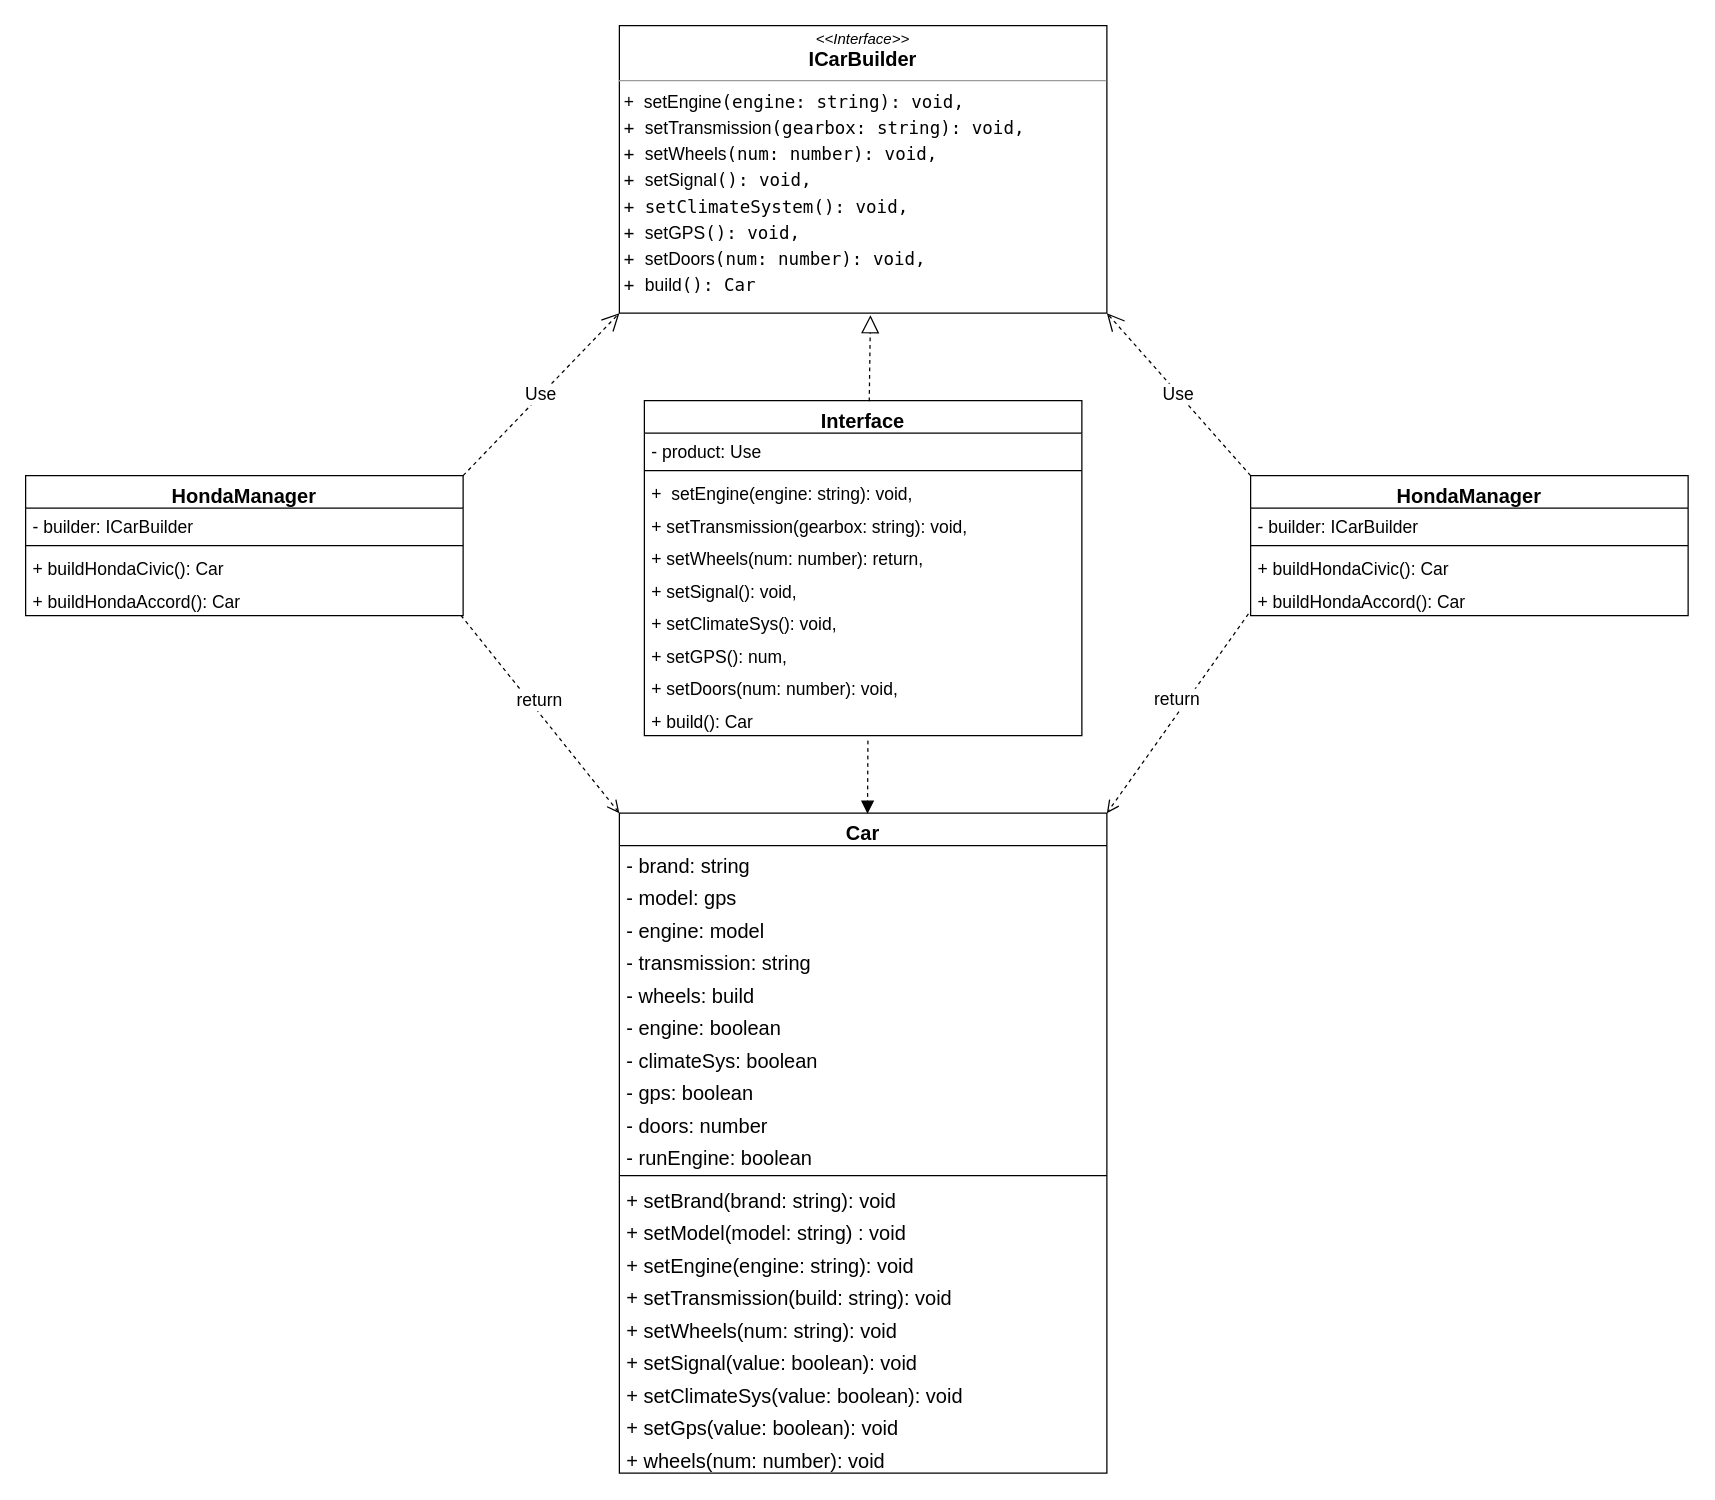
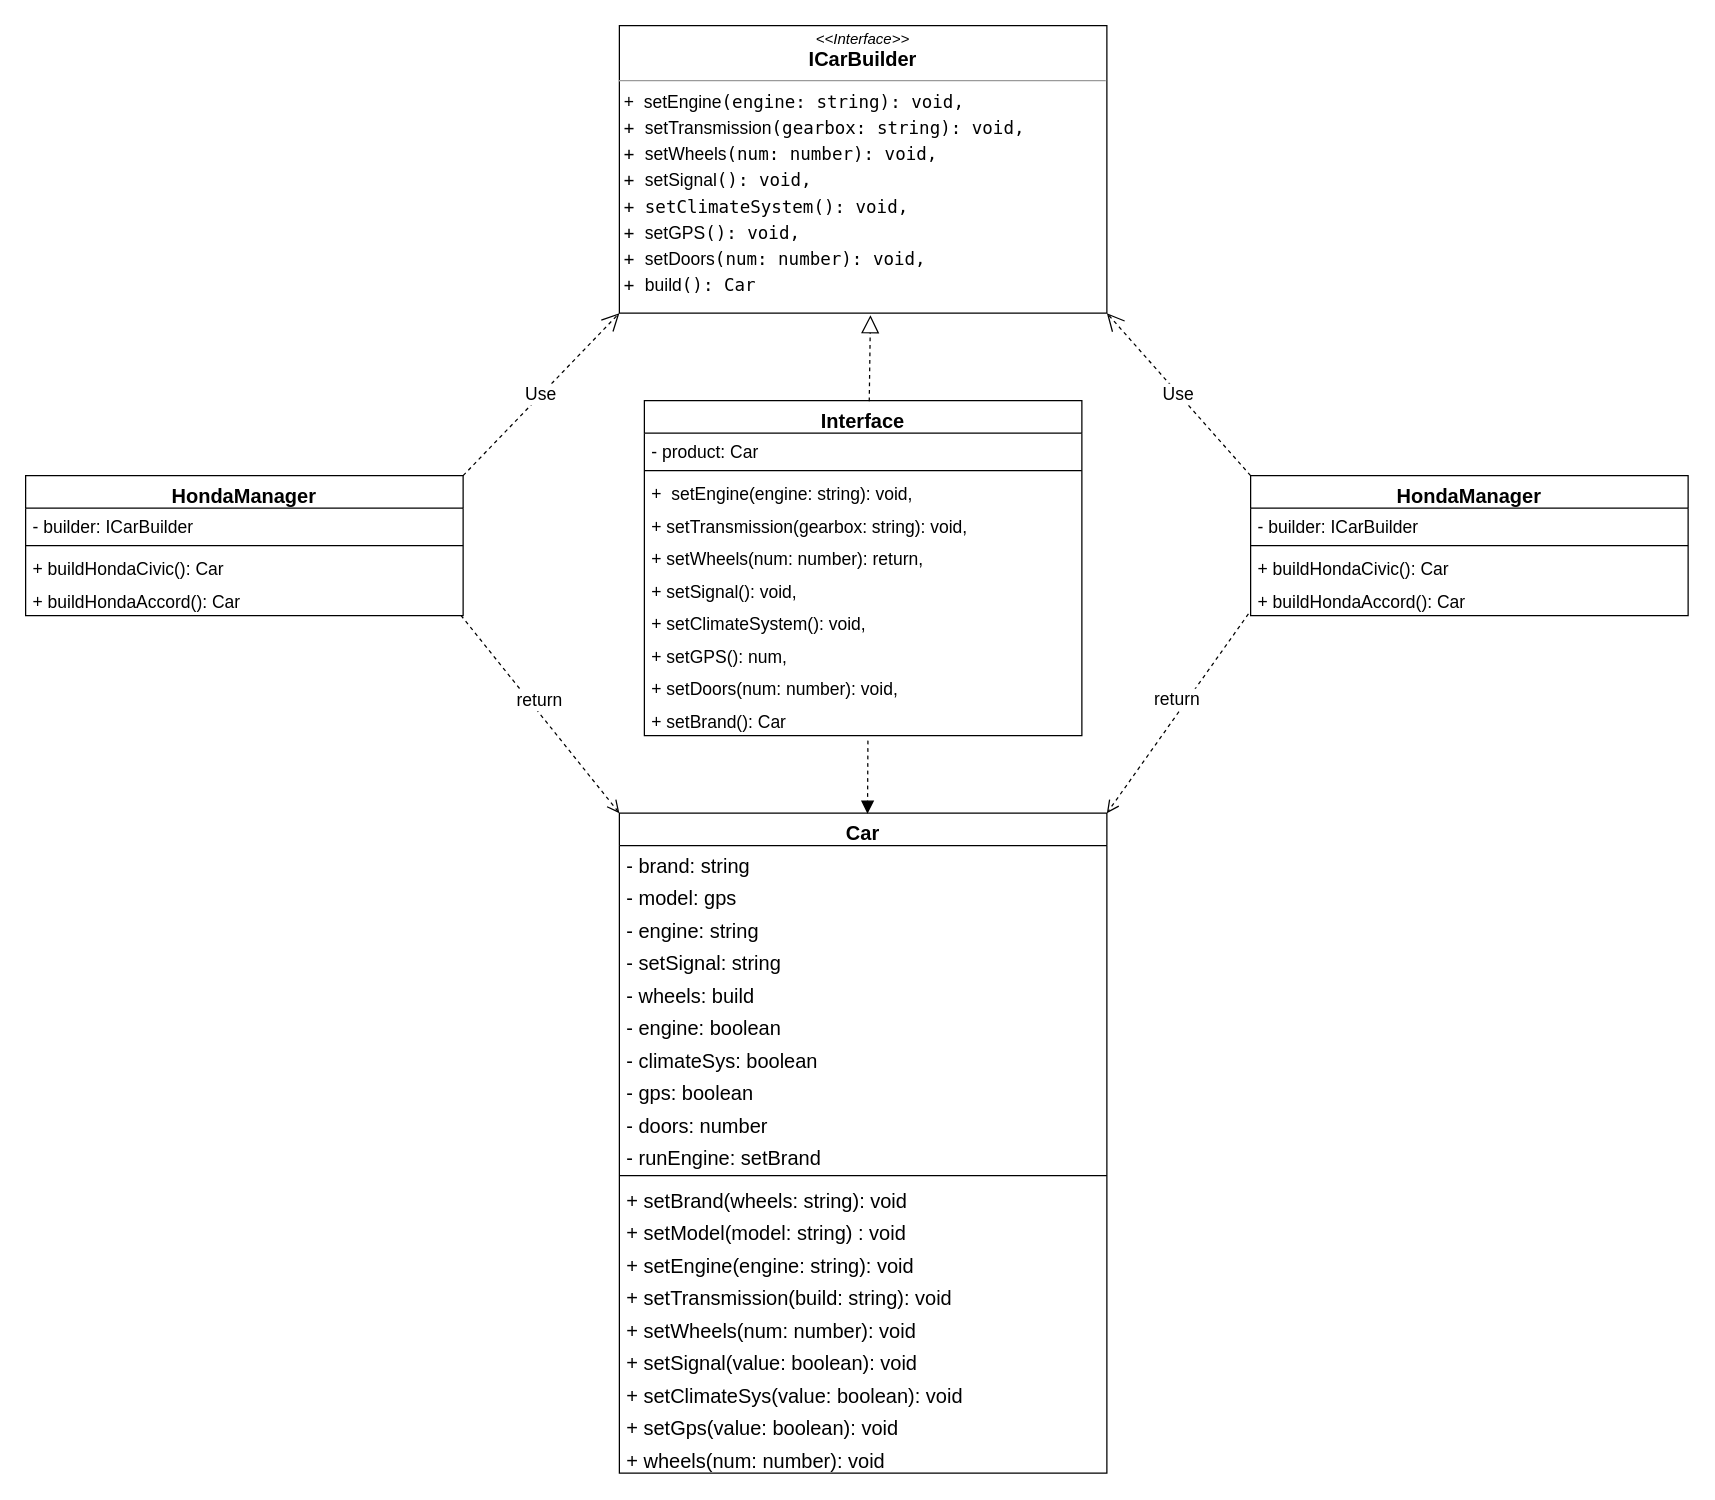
node "- product: Use": label "- product: Use" -> "- product: Car"
node "+ setClimateSys(): void,": label "+ setClimateSys(): void," -> "+ setClimateSystem(): void,"
node "+ build(): Car": label "+ build(): Car" -> "+ setBrand(): Car"
node "- engine: model": label "- engine: model" -> "- engine: string"
node "- transmission: string": label "- transmission: string" -> "- setSignal: string"
node "- runEngine: boolean": label "- runEngine: boolean" -> "- runEngine: setBrand"
node "+ setBrand(brand: string): void": label "+ setBrand(brand: string): void" -> "+ setBrand(wheels: string): void"
node "+ setWheels(num: string): void": label "+ setWheels(num: string): void" -> "+ setWheels(num: number): void"
